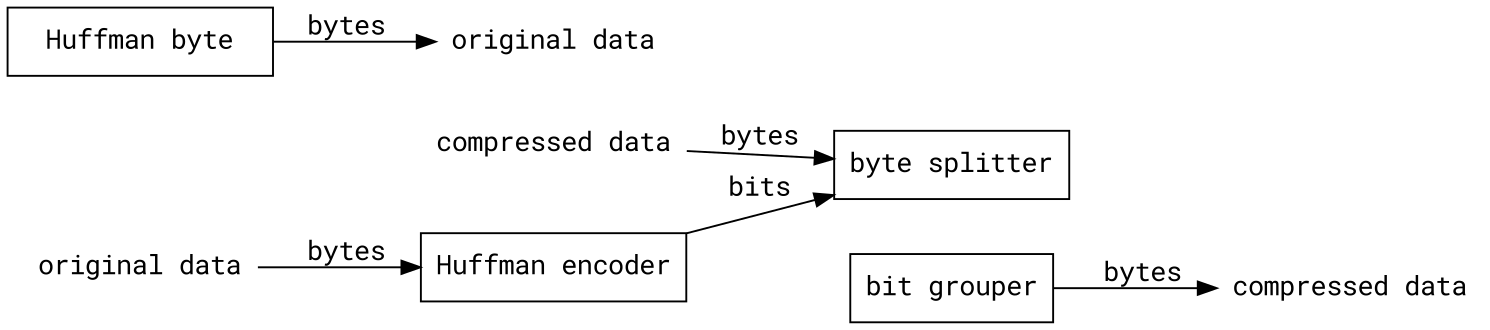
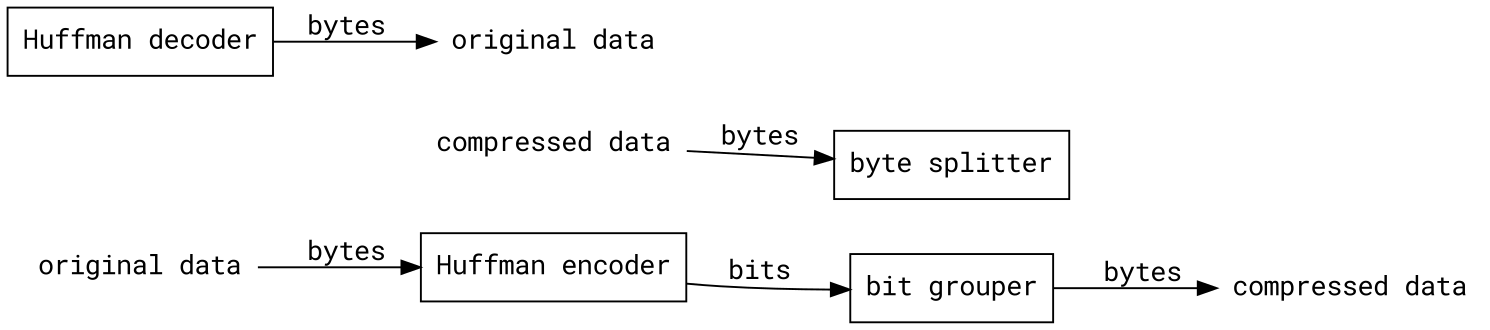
node "Huffman byte": label "Huffman byte" -> "Huffman decoder"
edge "Huffman encoder" -> "byte splitter": now "Huffman encoder" -> "bit grouper"
